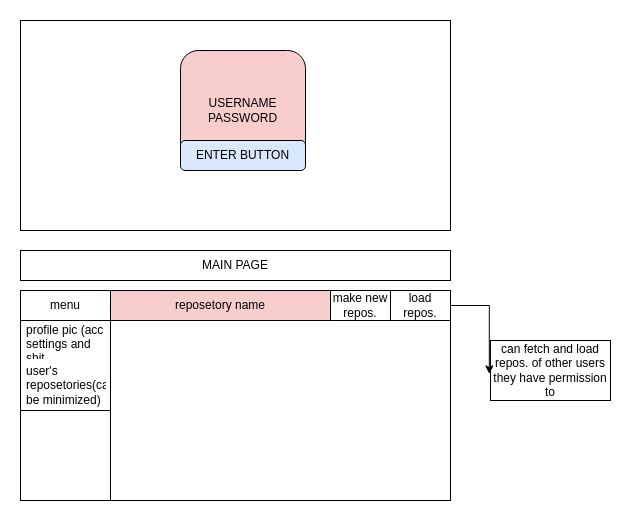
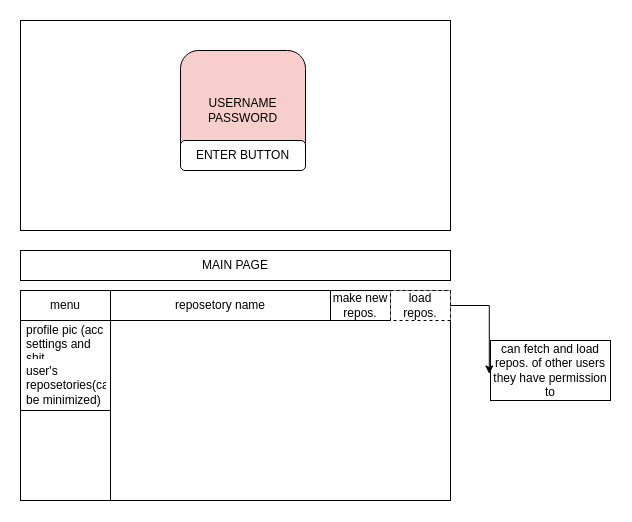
node "ENTER BUTTON": fillcolor #dae8fc -> #ffffff
node "reposetory name": fillcolor #f8cecc -> #ffffff
node "load repos.": style solid -> dashed
